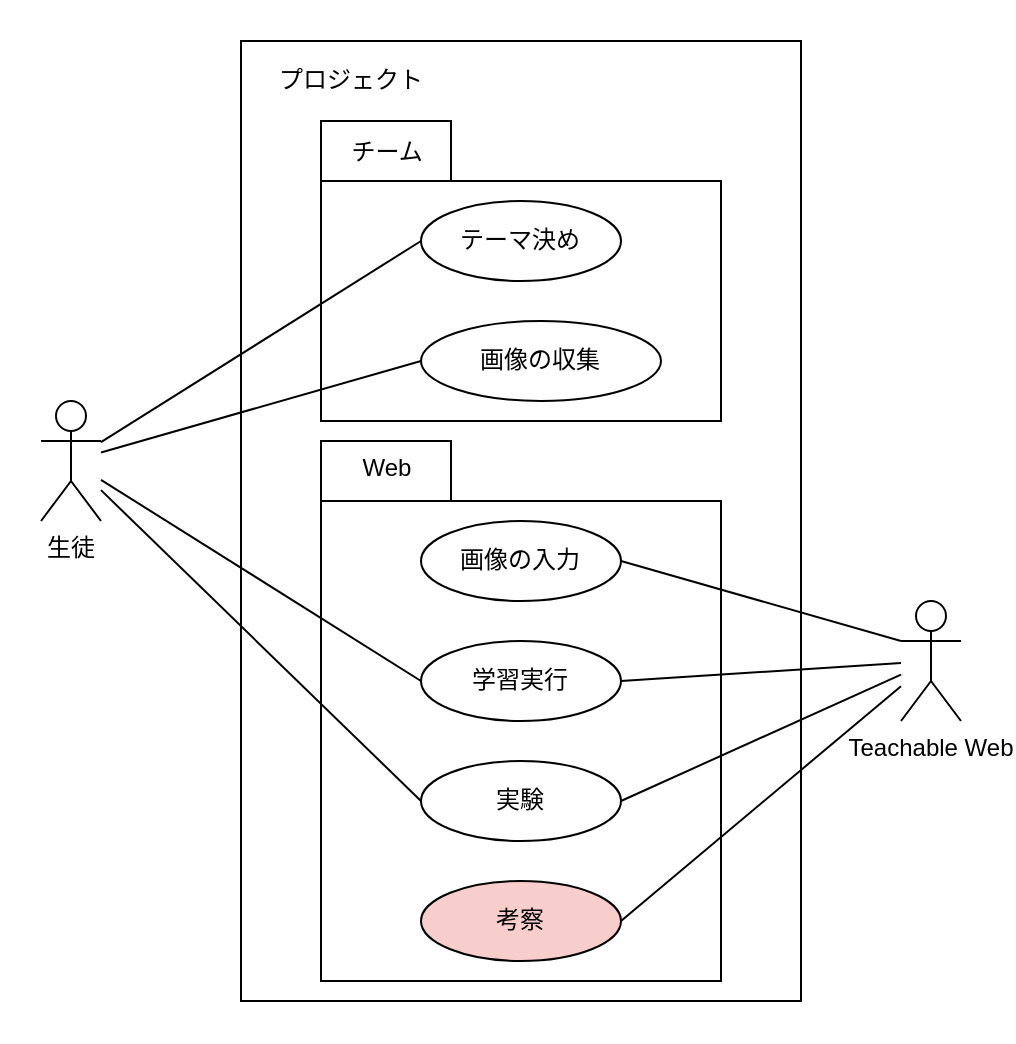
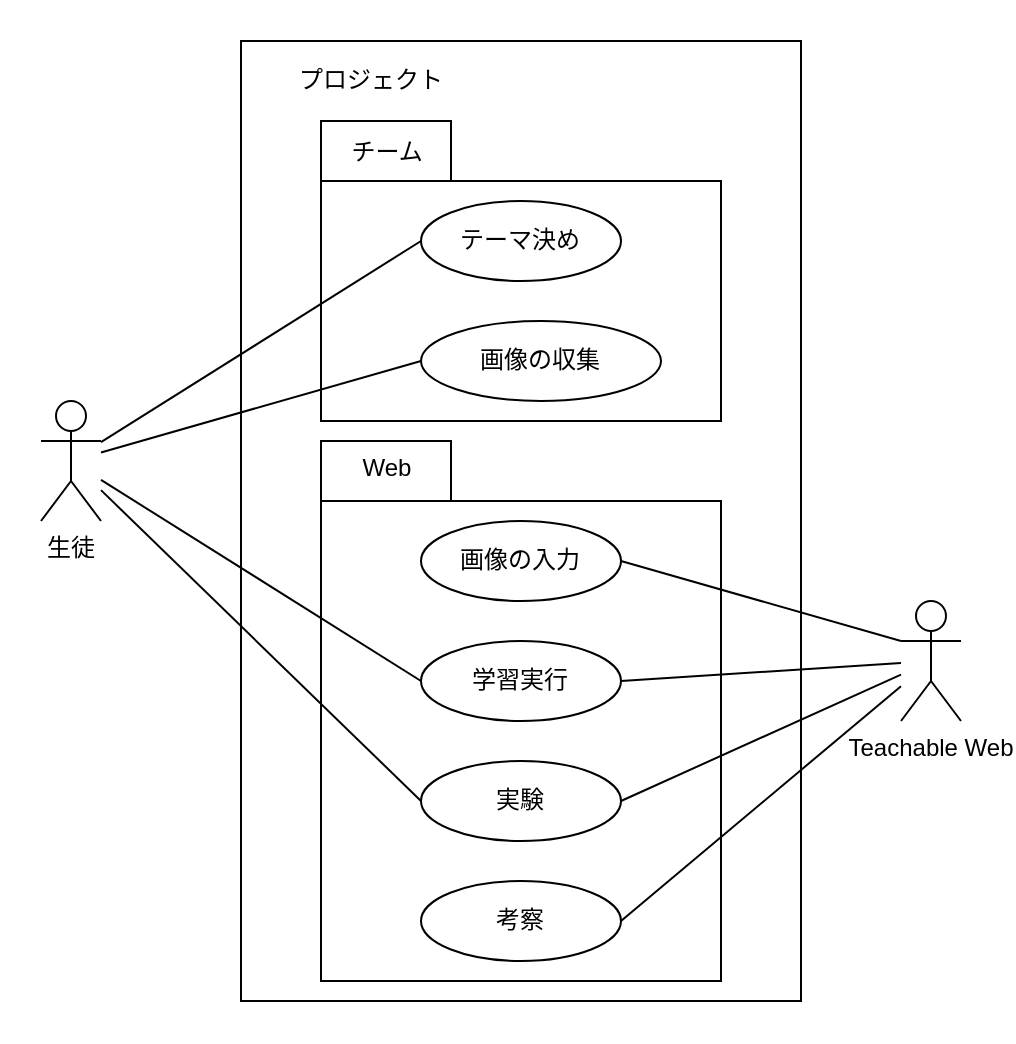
node "プロジェクト": moved (351, 81) -> (371, 81)
node "考察": fillcolor #f8cecc -> #ffffff
